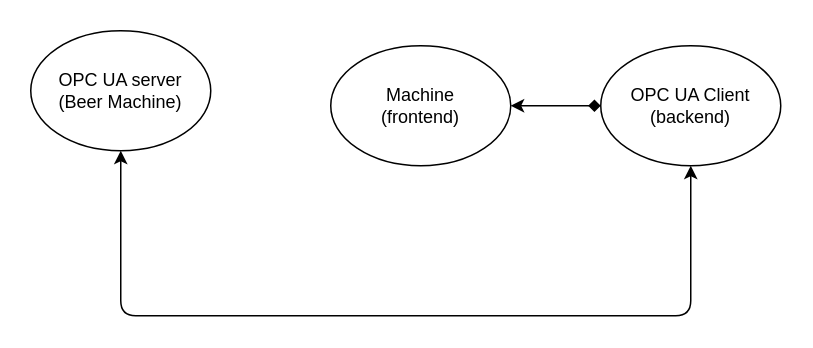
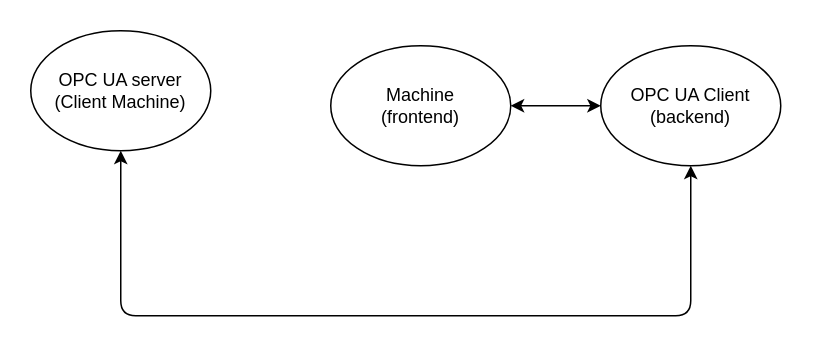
node "OPC UA server (Beer Machine)": label "OPC UA server (Beer Machine)" -> "OPC UA server (Client Machine)"
edge "Machine (frontend)" -- "OPC UA Client (backend)": arrowhead diamond -> classic
